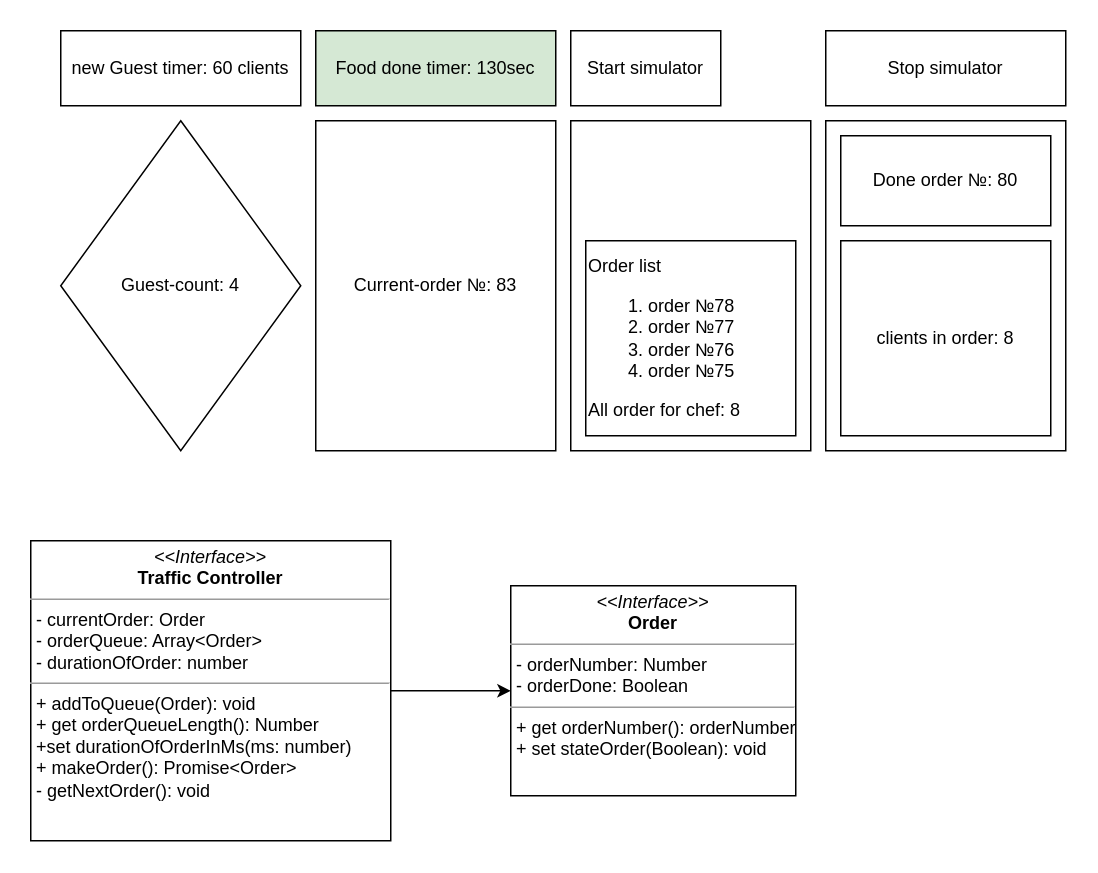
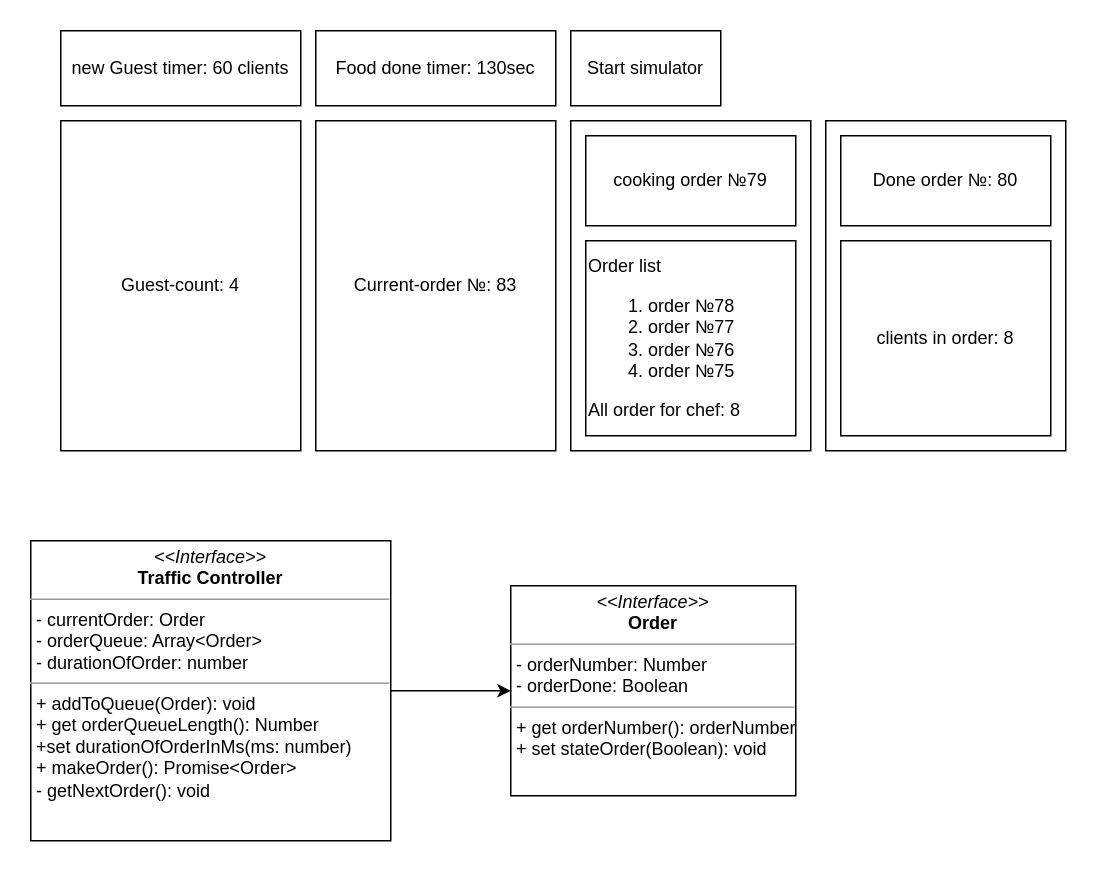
node "Food done timer: 130sec": fillcolor #d5e8d4 -> #ffffff
node "Stop simulator": removed
node "cooking order №79": added
node "Guest-count: 4": shape diamond -> rectangle
